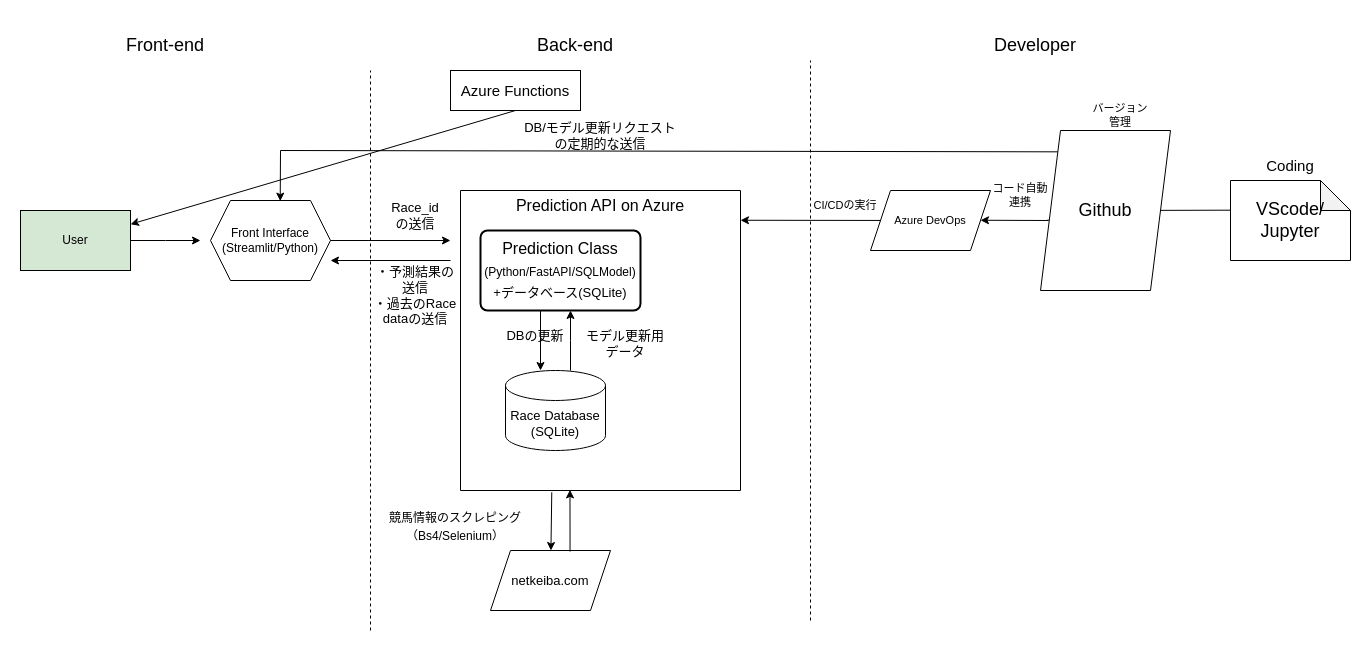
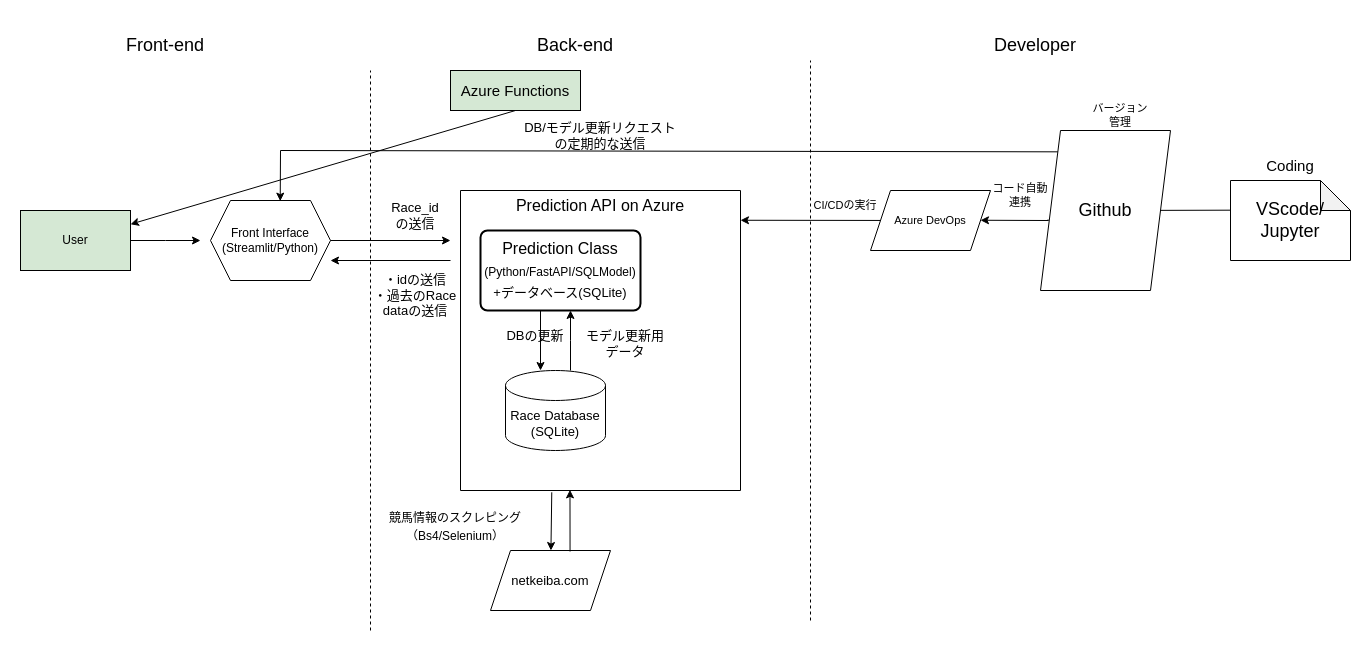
node "Azure Functions": fillcolor #ffffff -> #d5e8d4
node "・予測結果の送信 ・過去のRace dataの送信": label "・予測結果の送信 ・過去のRace dataの送信" -> "・idの送信 ・過去のRace dataの送信"
